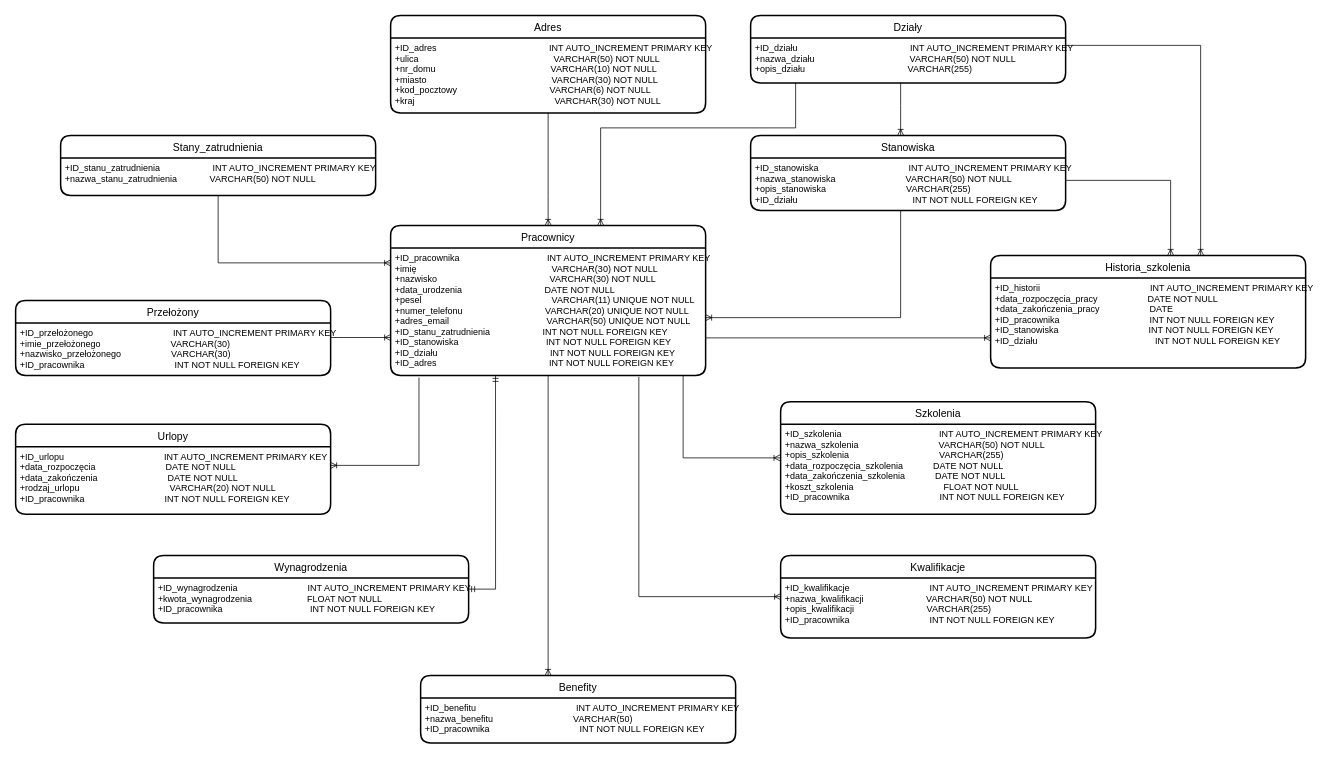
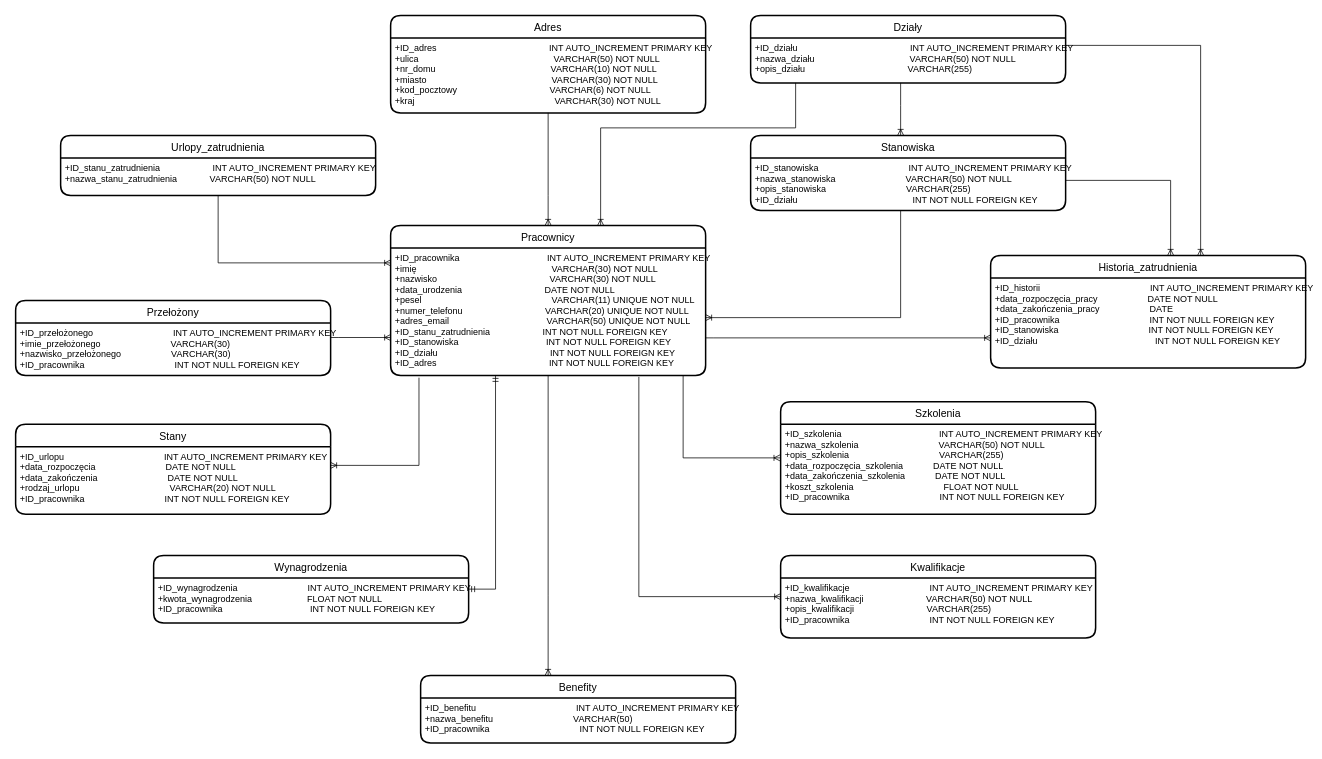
node "Stany_zatrudnienia": label "Stany_zatrudnienia" -> "Urlopy_zatrudnienia"
node "Historia_szkolenia": label "Historia_szkolenia" -> "Historia_zatrudnienia"
node "Urlopy": label "Urlopy" -> "Stany"
